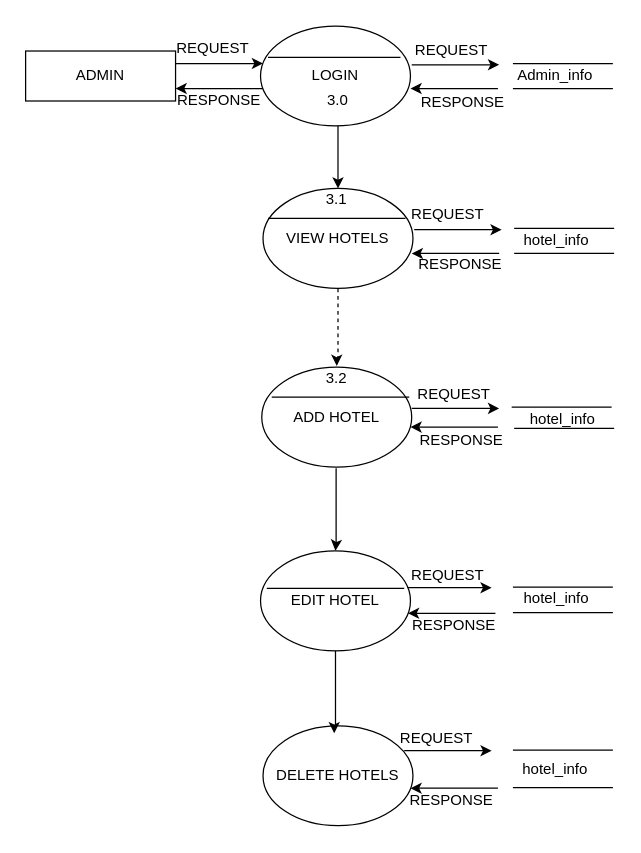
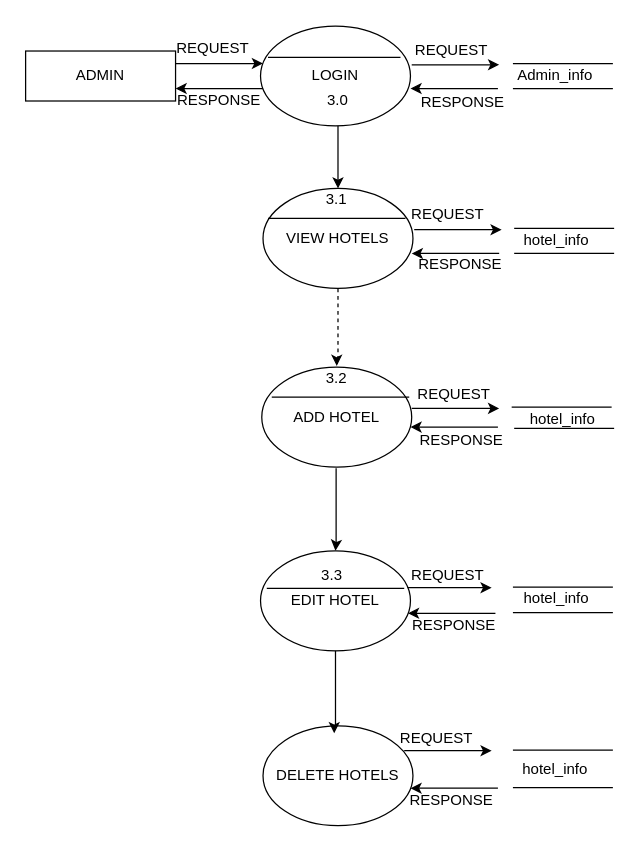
node "3.3": added
